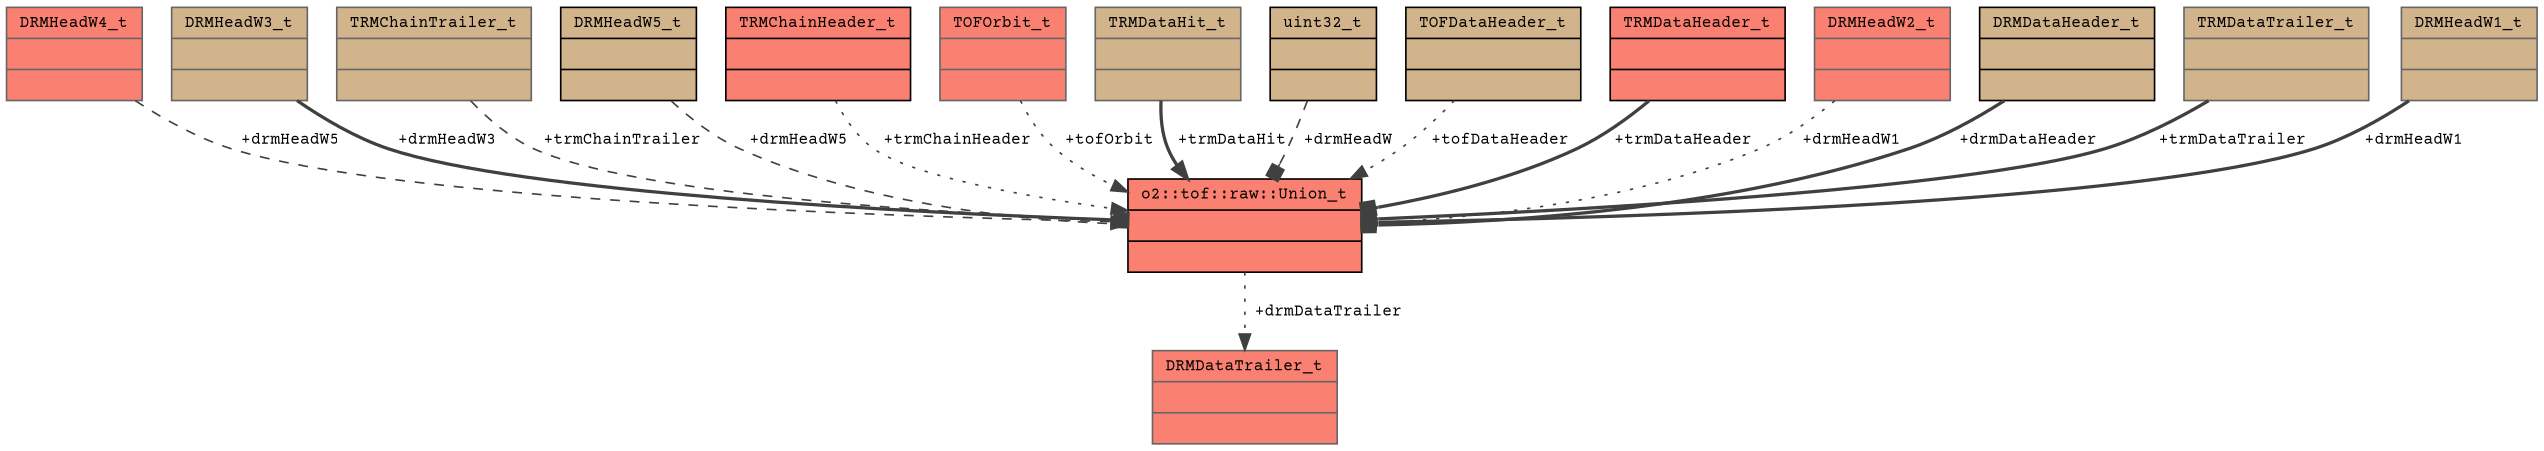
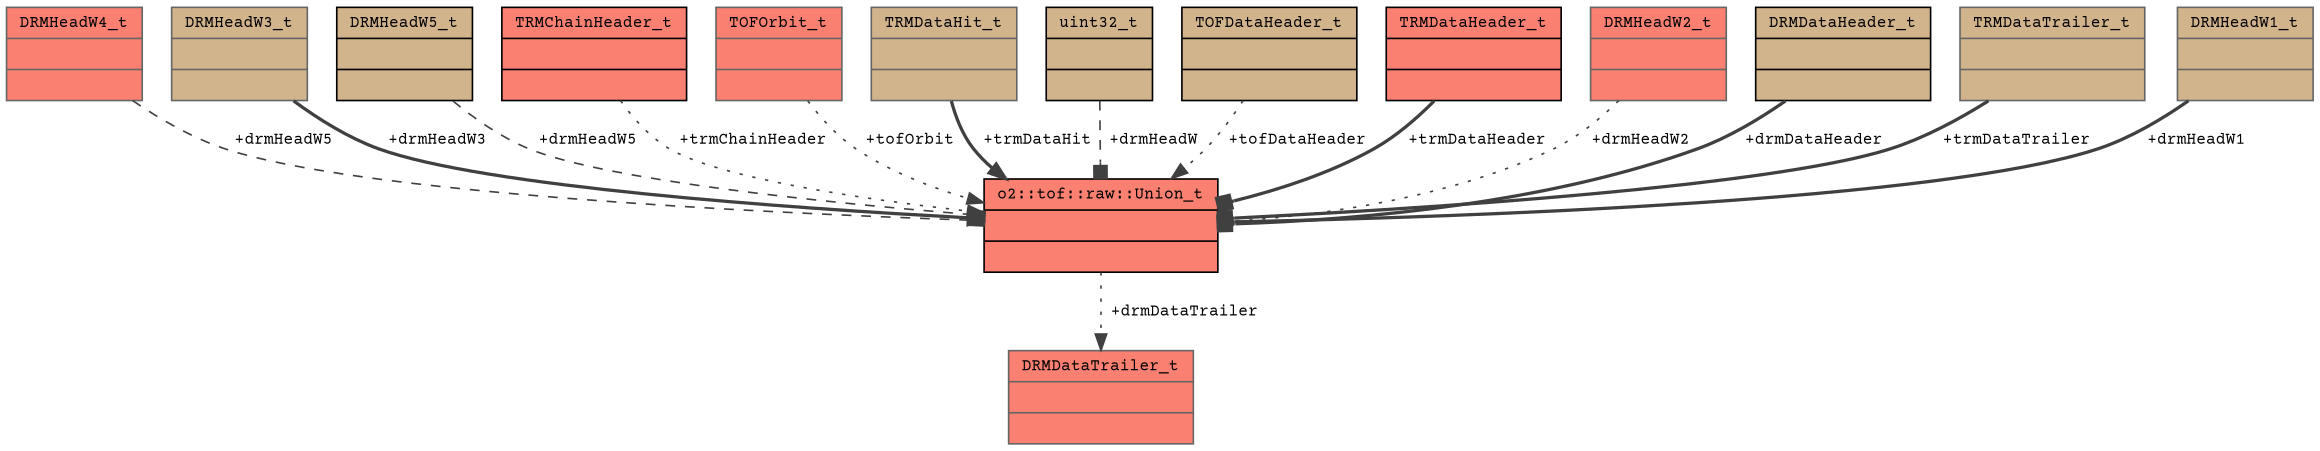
node "TRMChainTrailer_t": removed
edge "DRMHeadW2_t" -> "o2::tof::raw::Union_t": label " +drmHeadW1" -> " +drmHeadW2"
